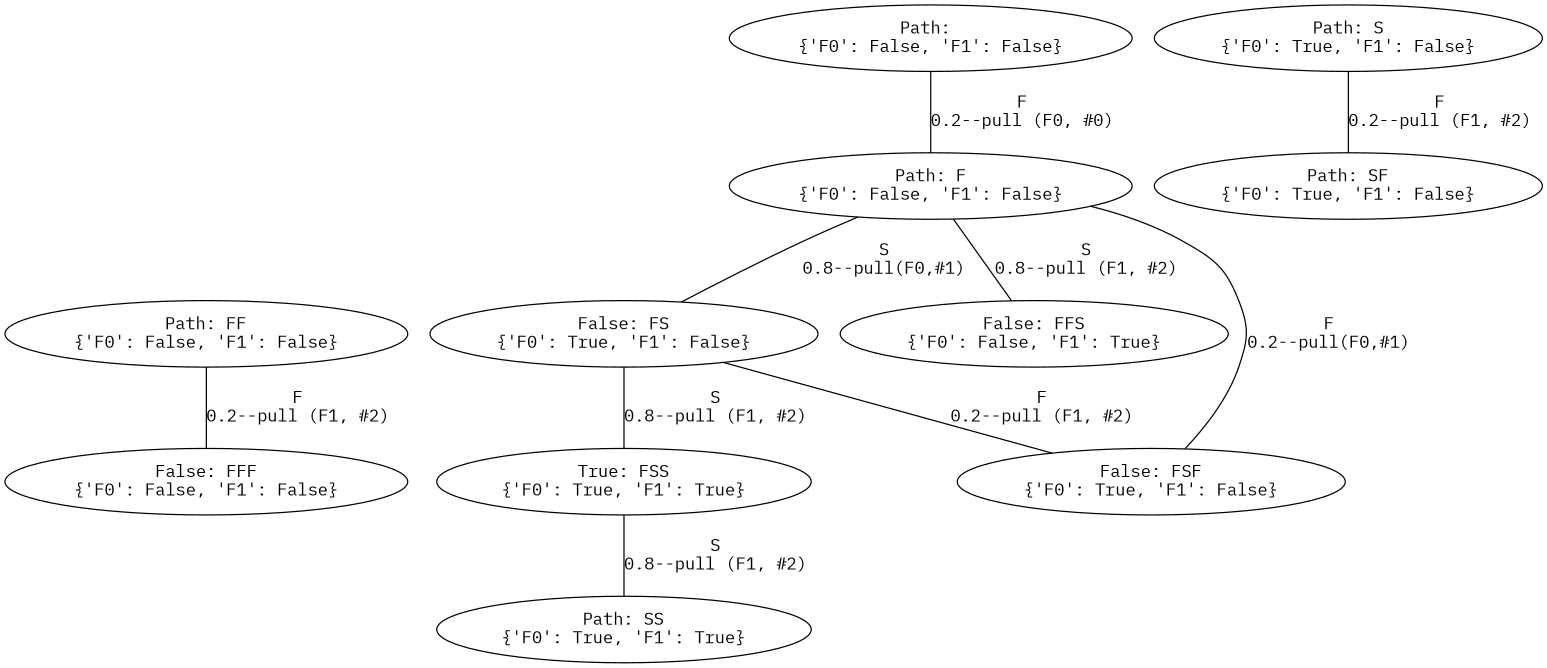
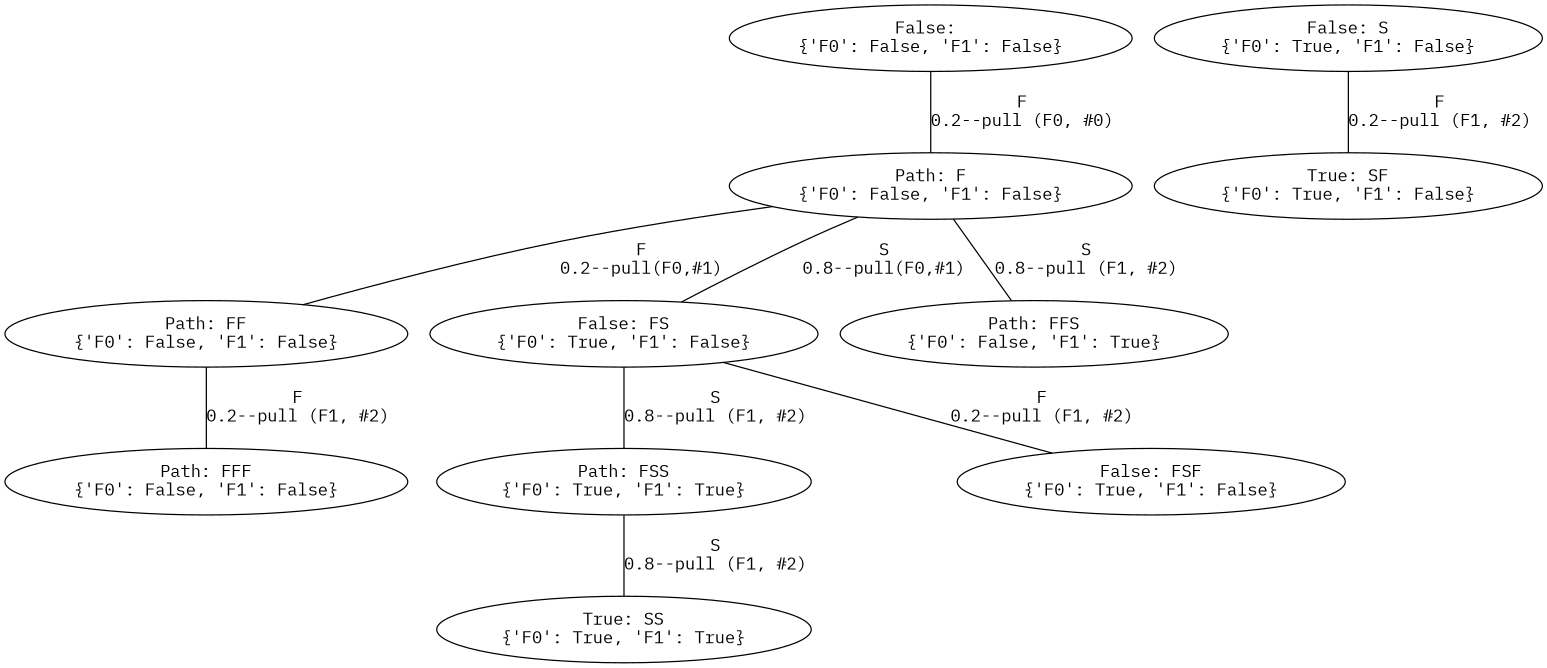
node "Path: {'F0': False, 'F1': False}": label "Path: {'F0': False, 'F1': False}" -> "False: {'F0': False, 'F1': False}"
node "Path: S {'F0': True, 'F1': False}": label "Path: S {'F0': True, 'F1': False}" -> "False: S {'F0': True, 'F1': False}"
node "Path: SF {'F0': True, 'F1': False}": label "Path: SF {'F0': True, 'F1': False}" -> "True: SF {'F0': True, 'F1': False}"
edge "Path: F {'F0': False, 'F1': False}" -- "False: FSF {'F0': True, 'F1': False}": now "Path: F {'F0': False, 'F1': False}" -- "Path: FF {'F0': False, 'F1': False}"
node "False: FFS {'F0': False, 'F1': True}": label "False: FFS {'F0': False, 'F1': True}" -> "Path: FFS {'F0': False, 'F1': True}"
node "False: FFF {'F0': False, 'F1': False}": label "False: FFF {'F0': False, 'F1': False}" -> "Path: FFF {'F0': False, 'F1': False}"
node "True: FSS {'F0': True, 'F1': True}": label "True: FSS {'F0': True, 'F1': True}" -> "Path: FSS {'F0': True, 'F1': True}"
node "Path: SS {'F0': True, 'F1': True}": label "Path: SS {'F0': True, 'F1': True}" -> "True: SS {'F0': True, 'F1': True}"
